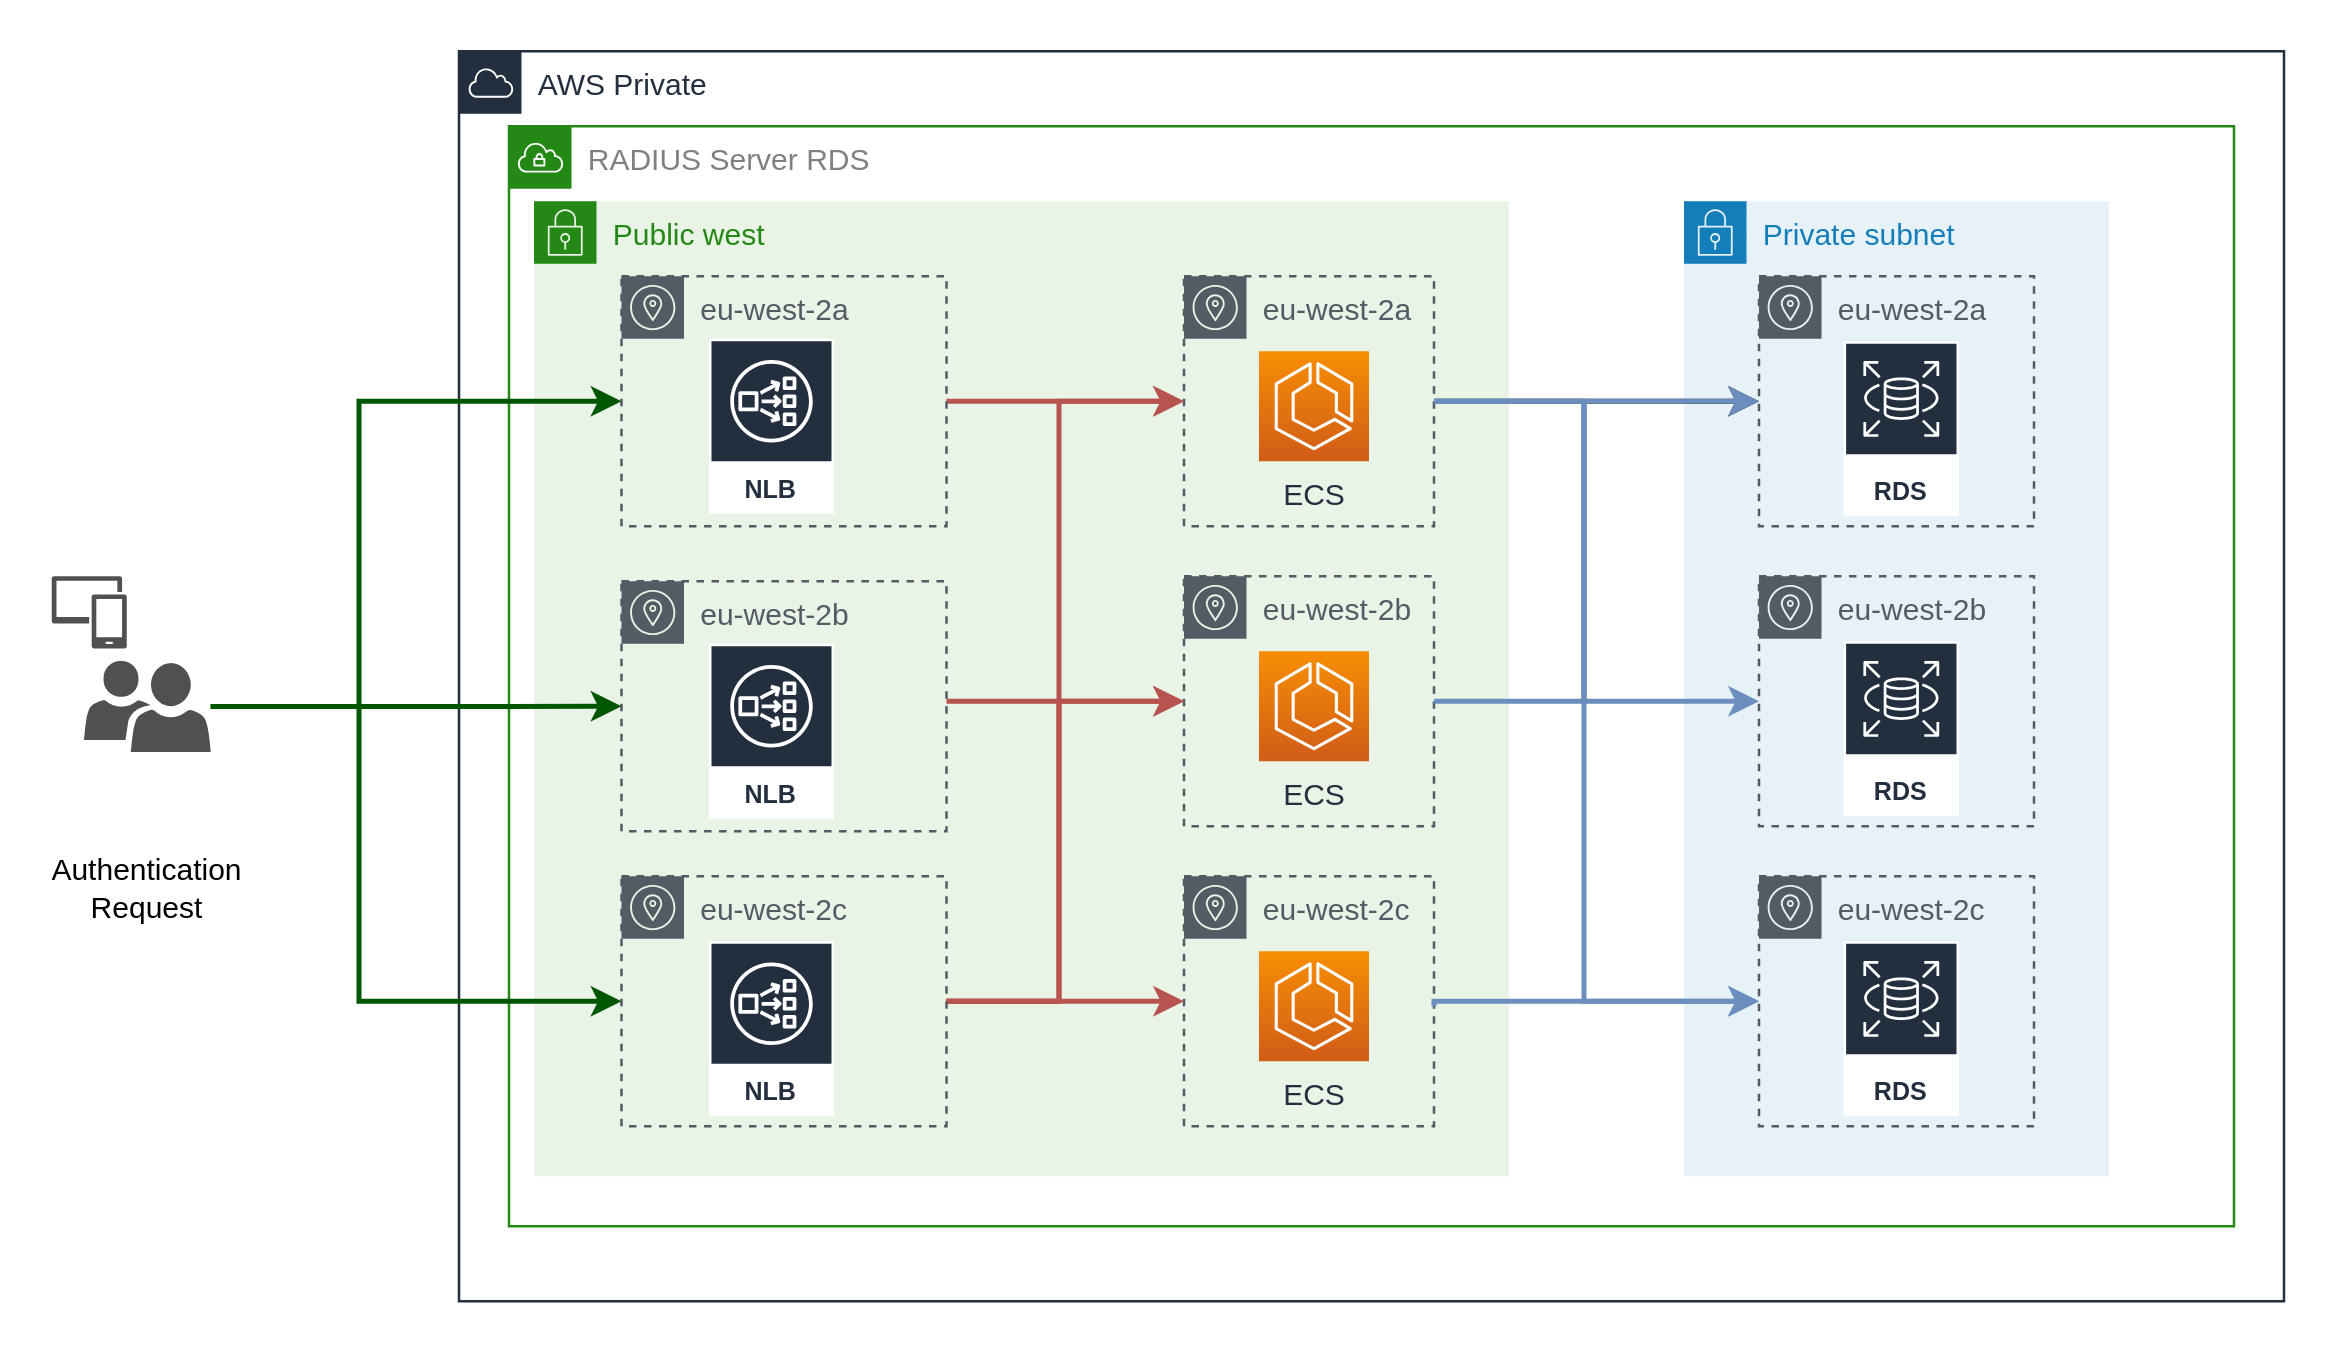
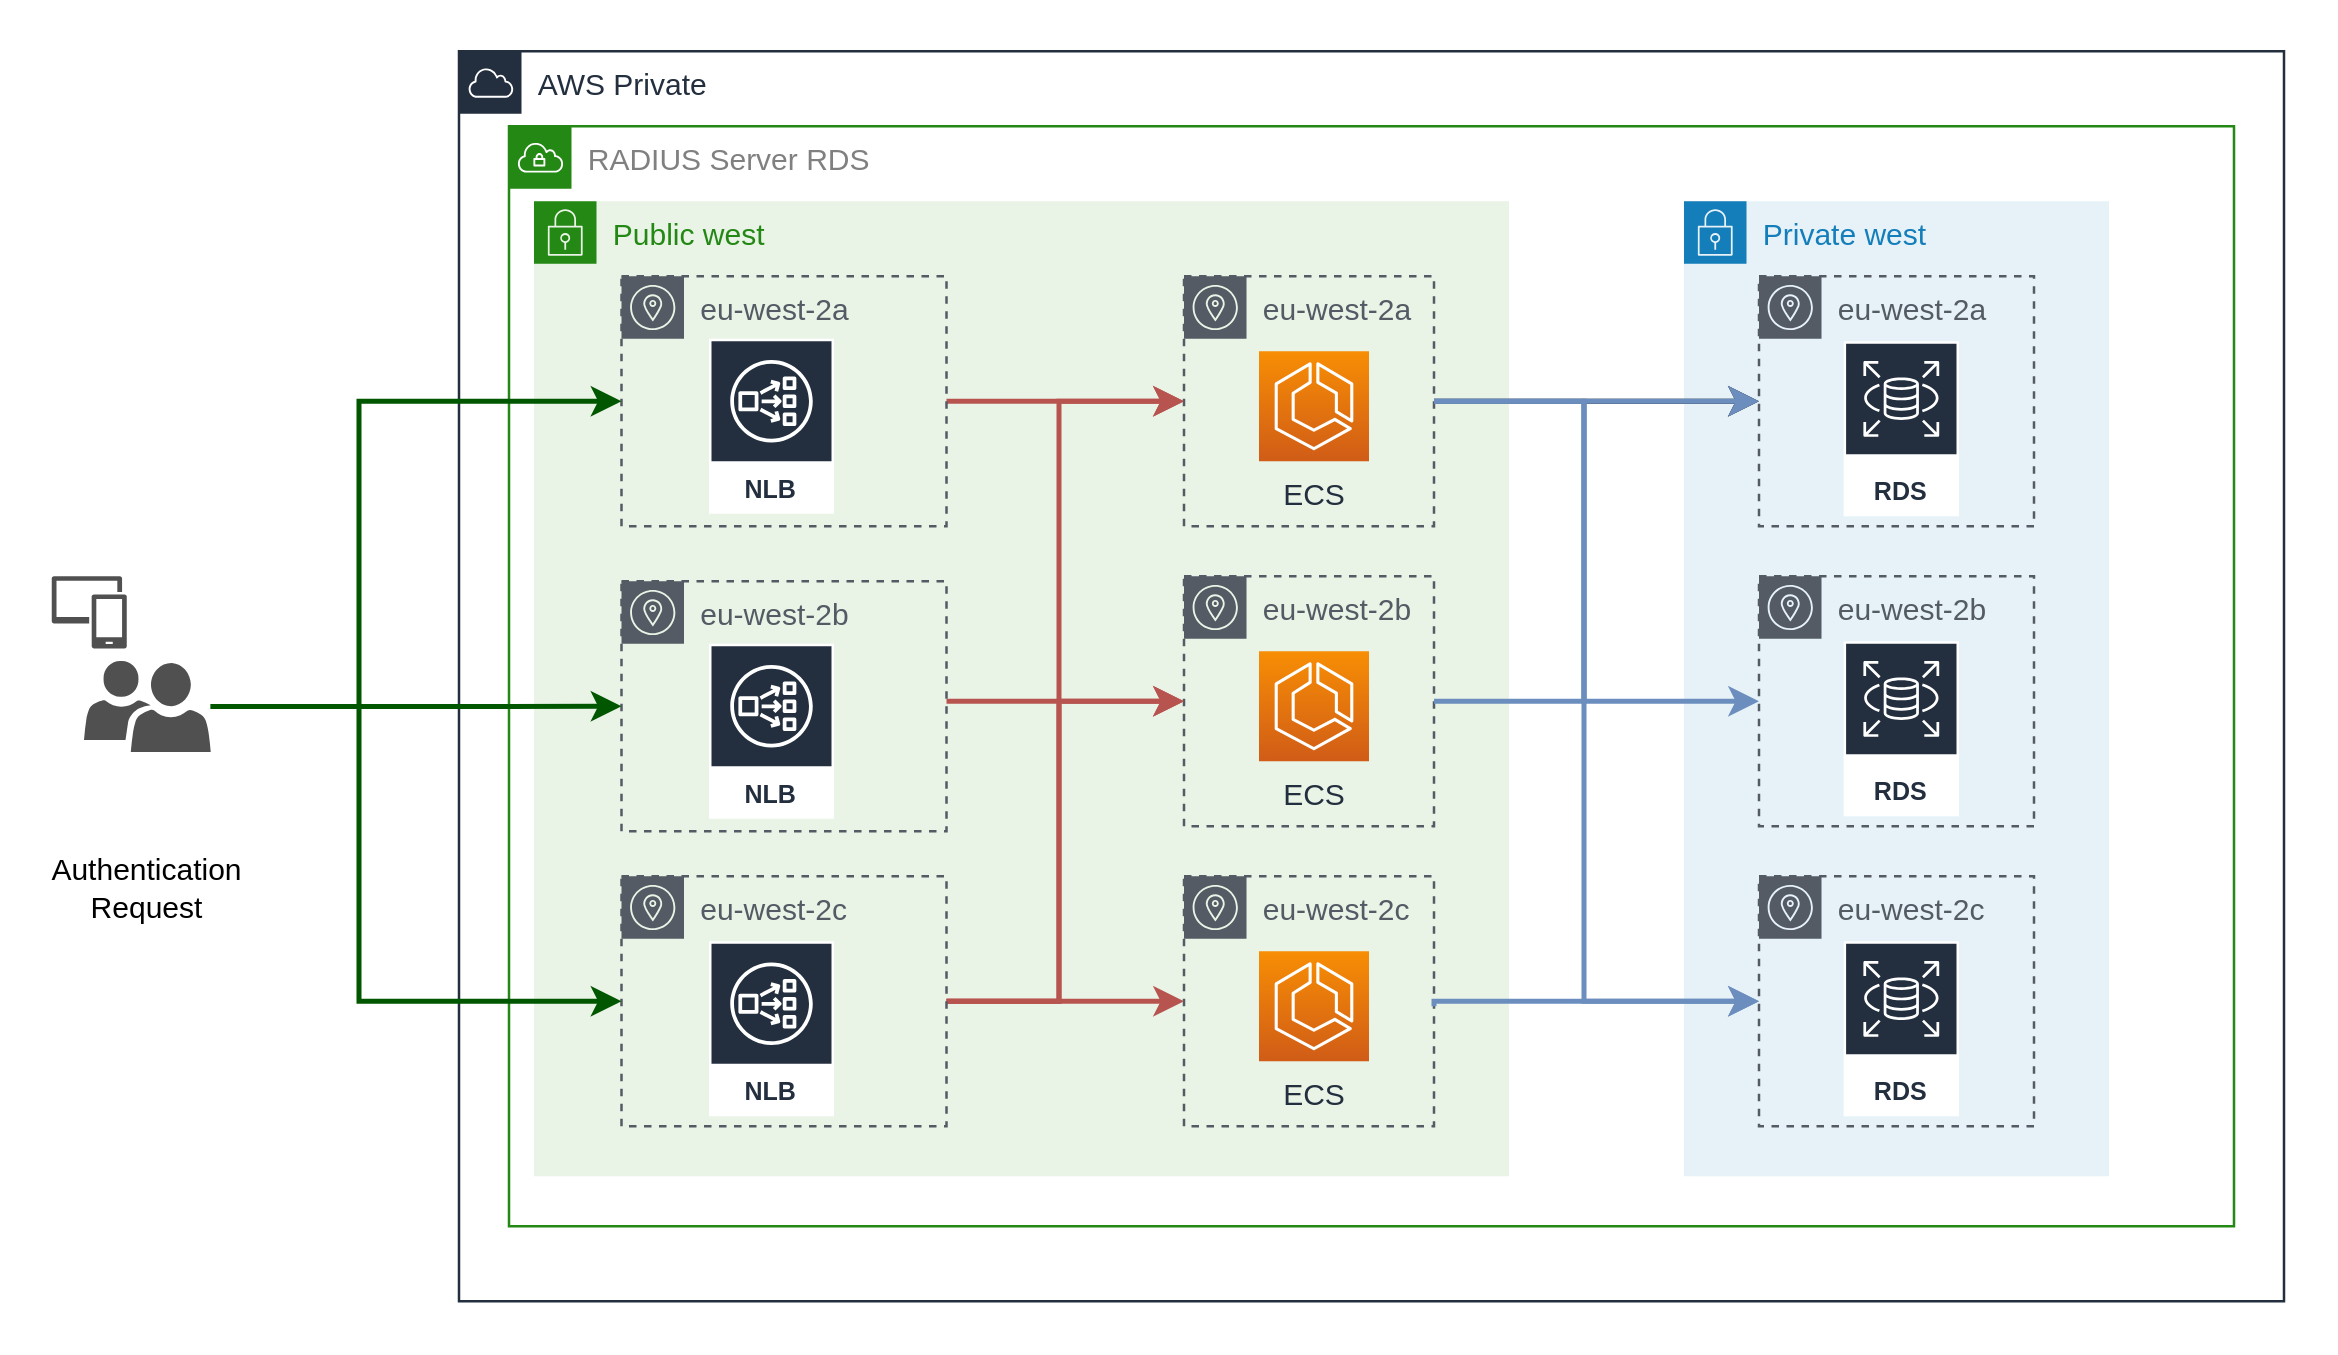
node "Private subnet": label "Private subnet" -> "Private west"
